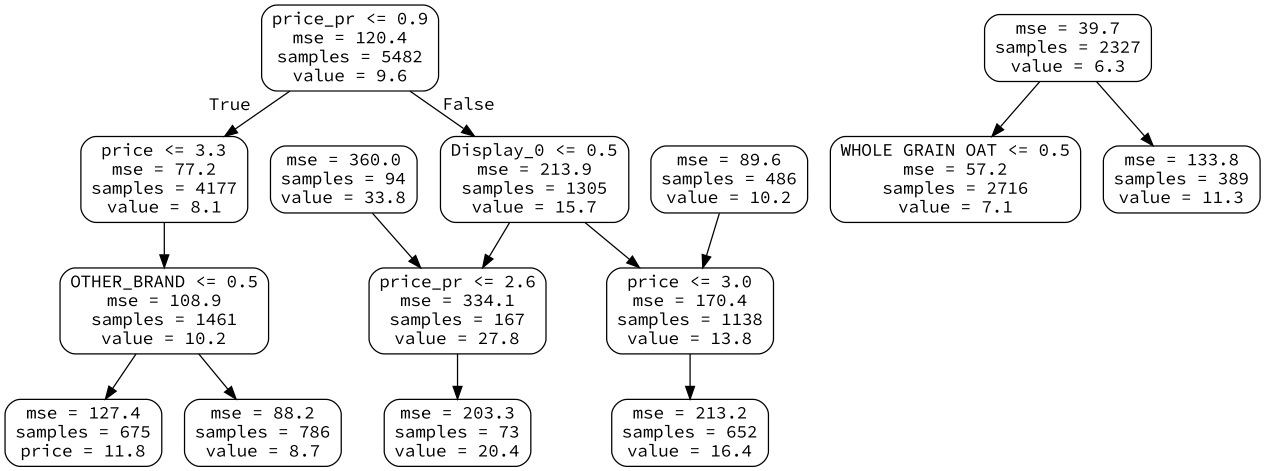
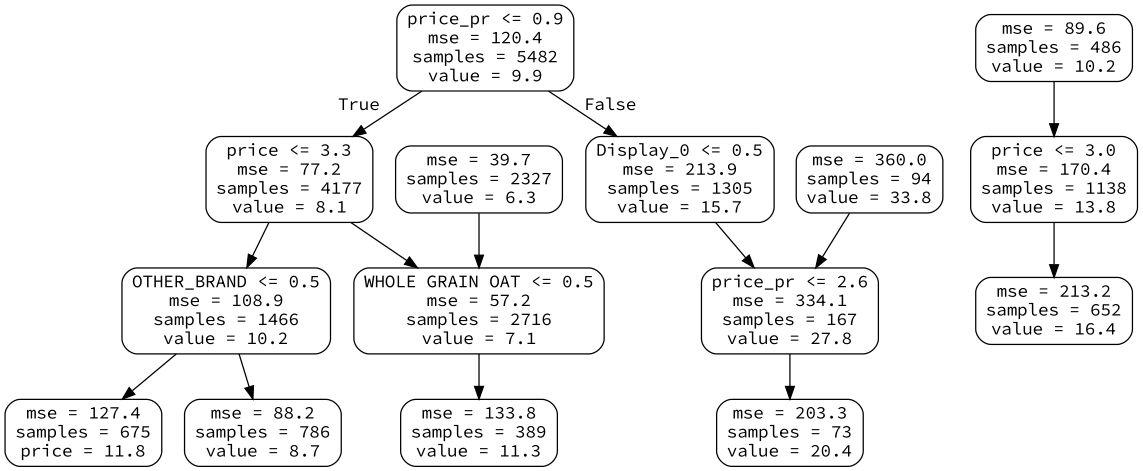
node "price_pr <= 0.9 mse = 120.4 samples = 5482 value = 9.6": label "price_pr <= 0.9 mse = 120.4 samples = 5482 value = 9.6" -> "price_pr <= 0.9 mse = 120.4 samples = 5482 value = 9.9"
edge "mse = 39.7 samples = 2327 value = 6.3" -> "mse = 133.8 samples = 389 value = 11.3": now "WHOLE GRAIN OAT <= 0.5 mse = 57.2 samples = 2716 value = 7.1" -> "mse = 133.8 samples = 389 value = 11.3"
edge "Display_0 <= 0.5 mse = 213.9 samples = 1305 value = 15.7" -> "price <= 3.0 mse = 170.4 samples = 1138 value = 13.8": removed
edge "price <= 3.3 mse = 77.2 samples = 4177 value = 8.1" -> "WHOLE GRAIN OAT <= 0.5 mse = 57.2 samples = 2716 value = 7.1": added
node "OTHER_BRAND <= 0.5 mse = 108.9 samples = 1461 value = 10.2": label "OTHER_BRAND <= 0.5 mse = 108.9 samples = 1461 value = 10.2" -> "OTHER_BRAND <= 0.5 mse = 108.9 samples = 1466 value = 10.2"
